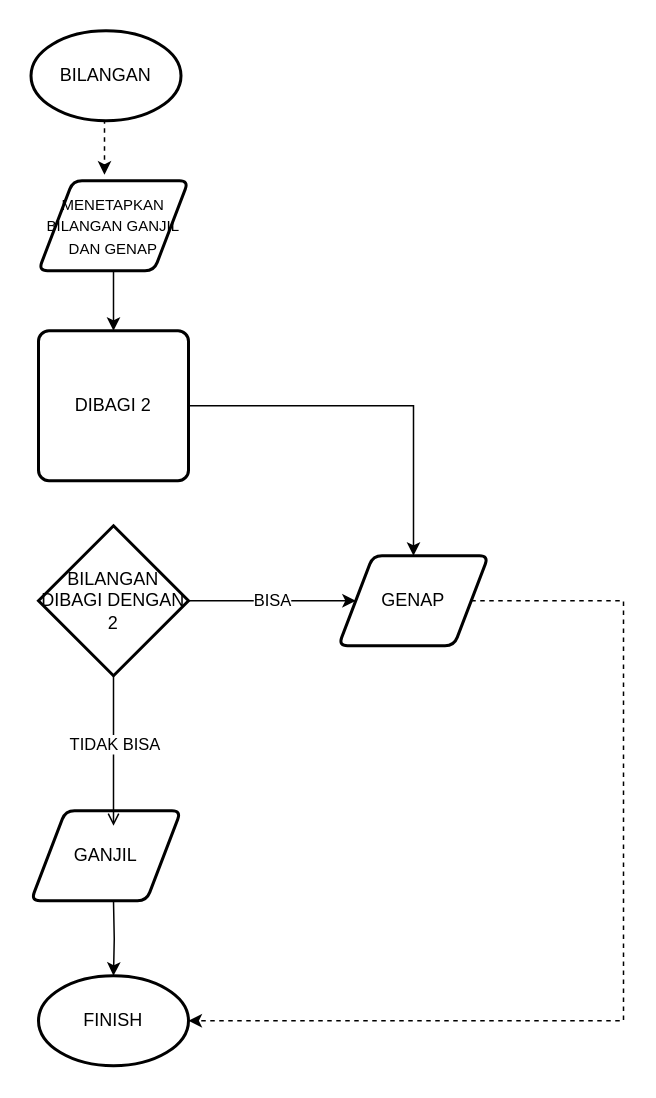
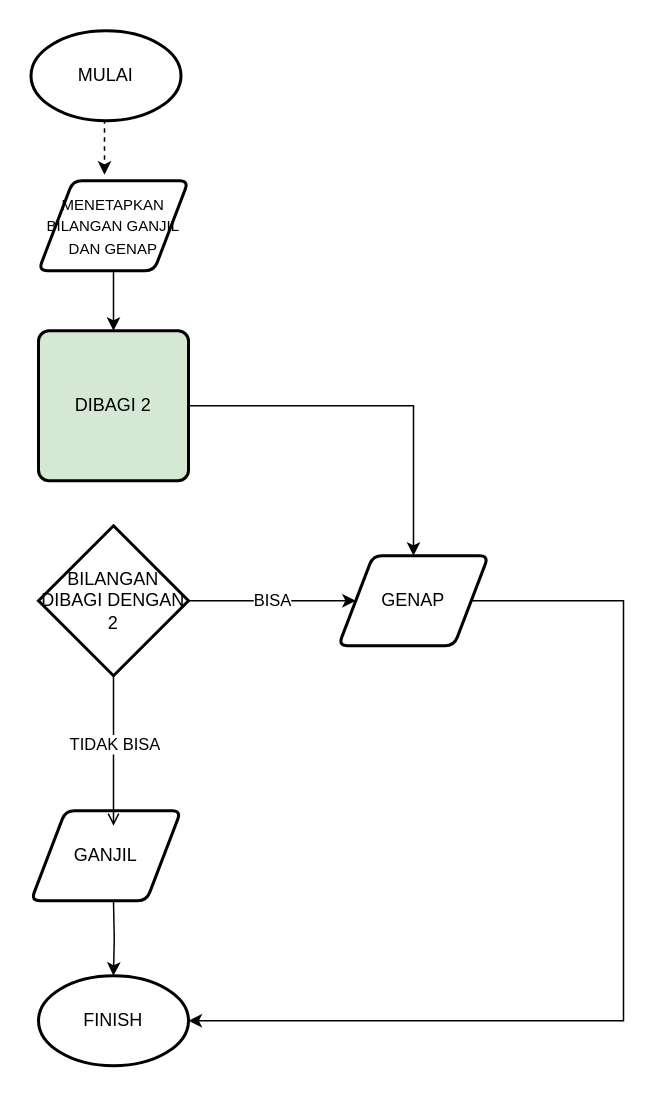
node "BILANGAN": label "BILANGAN" -> "MULAI"
node "DIBAGI 2": fillcolor #ffffff -> #d5e8d4
edge "GENAP" -> "FINISH": style dashed -> solid
